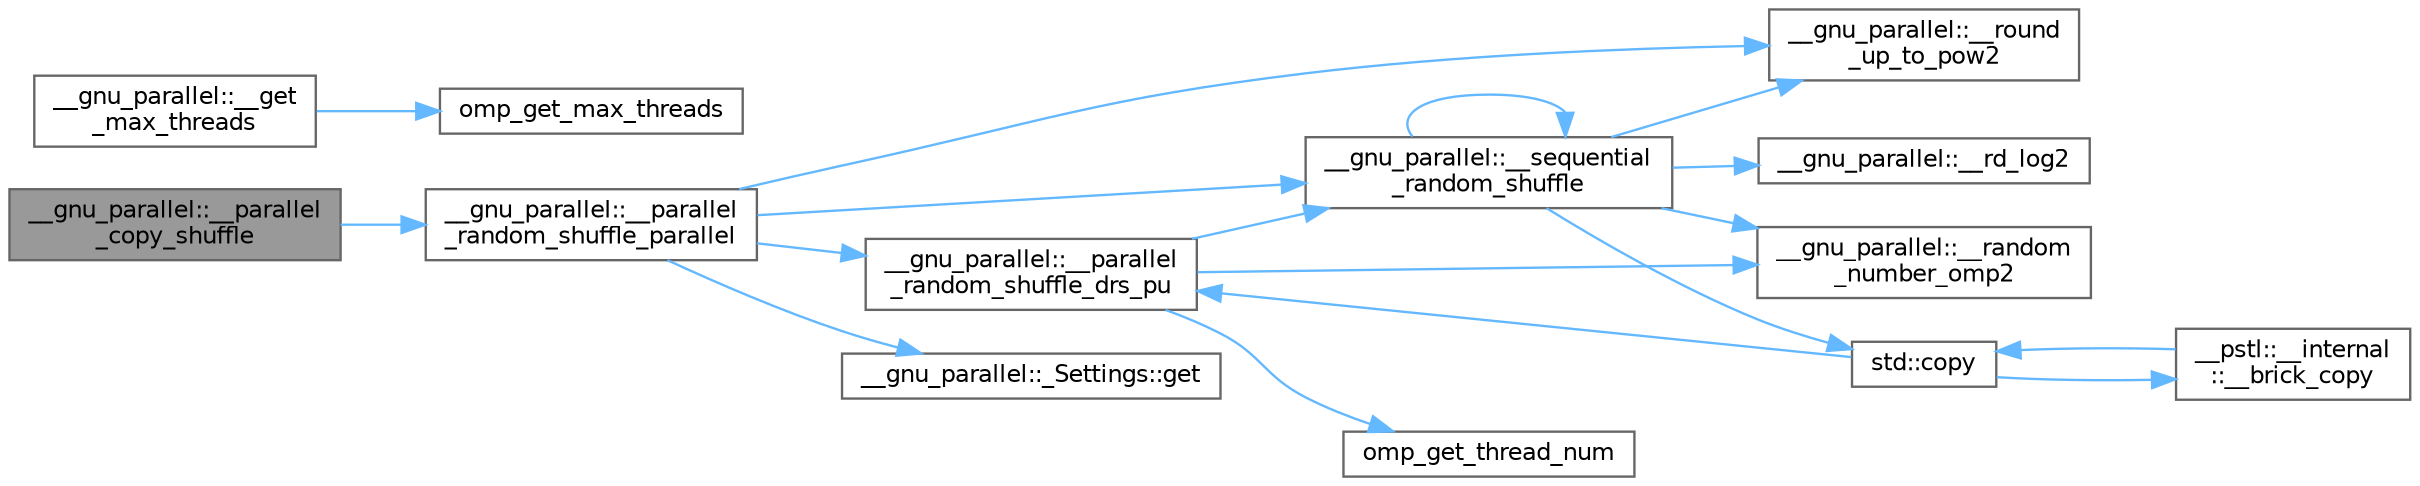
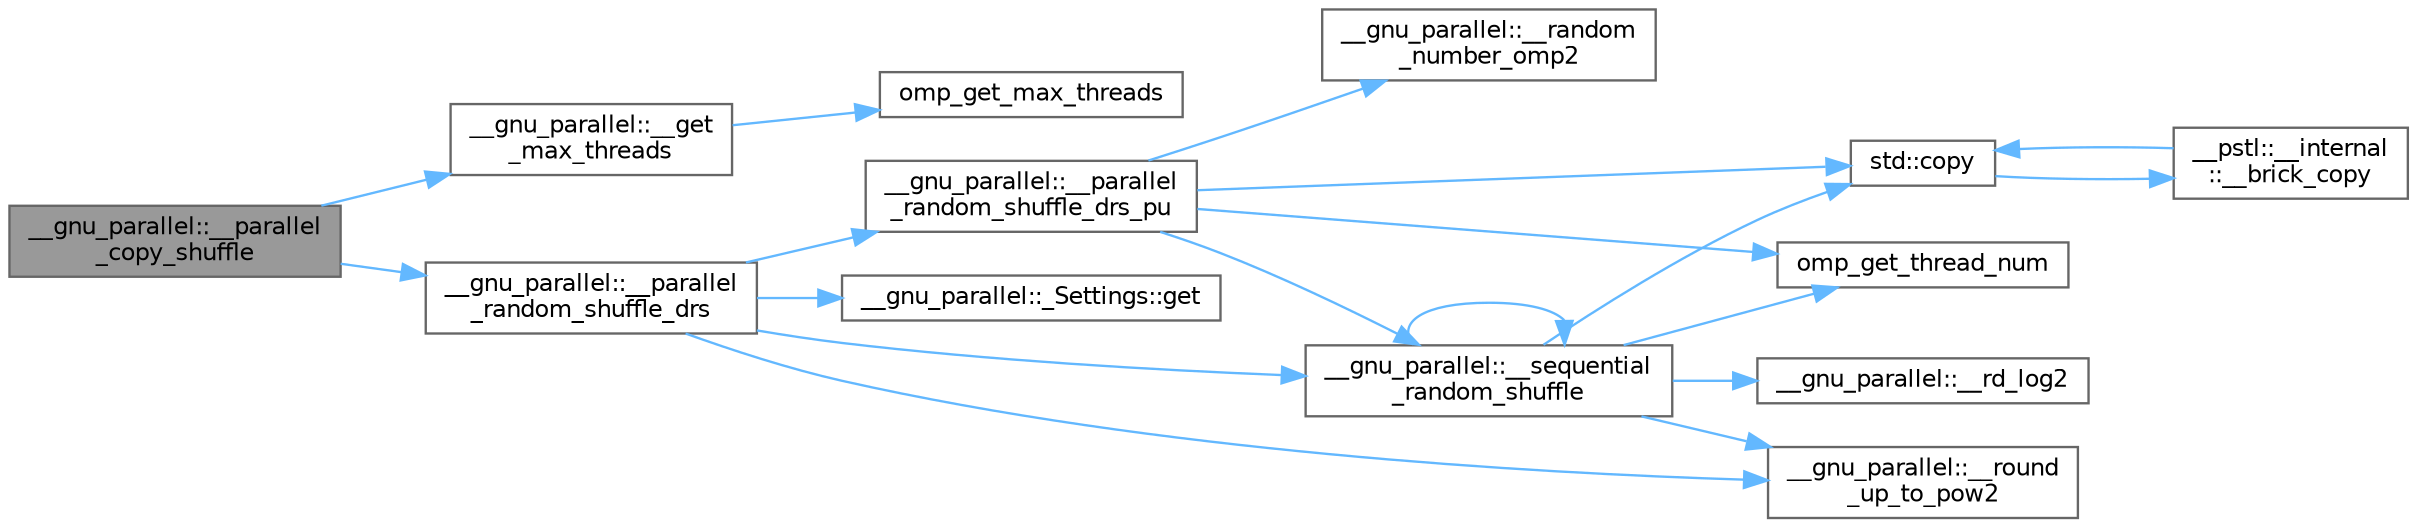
edge "__gnu_parallel::__parallel _copy_shuffle" -> "__gnu_parallel::__get _max_threads": added
edge "__gnu_parallel::__sequential _random_shuffle" -> "__gnu_parallel::__random _number_omp2": now "__gnu_parallel::__sequential _random_shuffle" -> "omp_get_thread_num"
node "__gnu_parallel::__parallel _random_shuffle_parallel": label "__gnu_parallel::__parallel _random_shuffle_parallel" -> "__gnu_parallel::__parallel _random_shuffle_drs"
edge "std::copy" -> "__gnu_parallel::__parallel _random_shuffle_drs_pu": reversed
